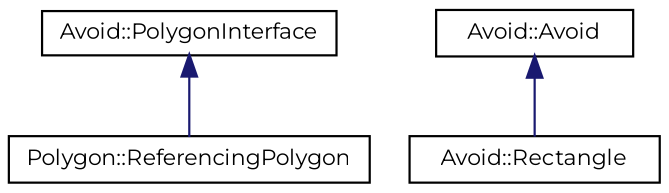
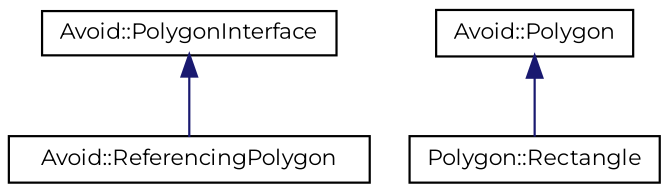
node "Avoid::Avoid": label "Avoid::Avoid" -> "Avoid::Polygon"
node "Polygon::ReferencingPolygon": label "Polygon::ReferencingPolygon" -> "Avoid::ReferencingPolygon"
node "Avoid::Rectangle": label "Avoid::Rectangle" -> "Polygon::Rectangle"
